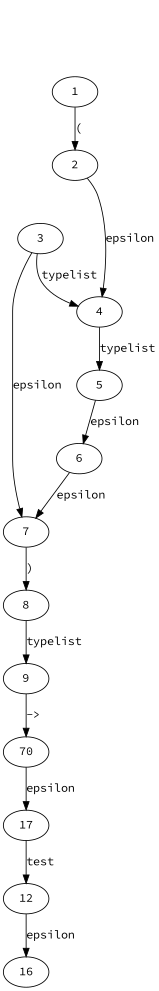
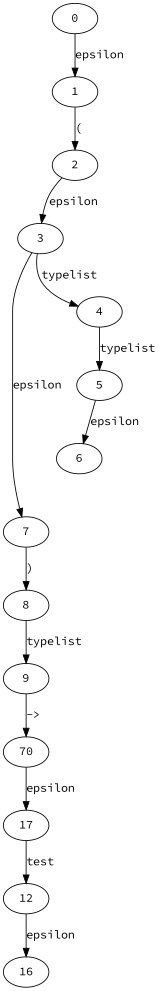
node "0": added
edge "2" -> "4": now "2" -> "3"
edge "6" -> "7": removed, label "epsilon"
